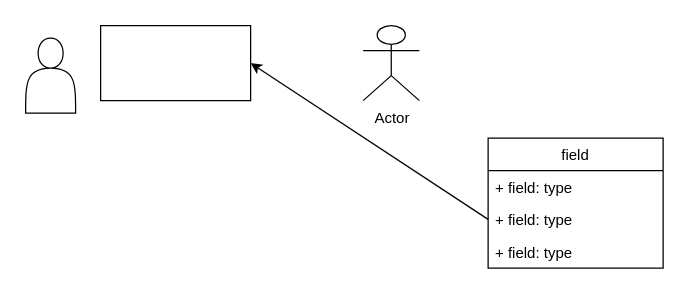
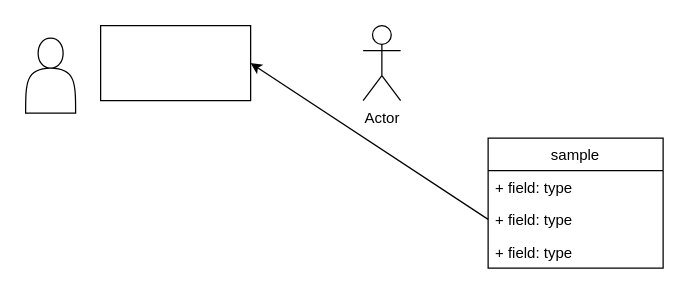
node "Actor": size 56x75 -> 38x75
node "field": label "field" -> "sample"
